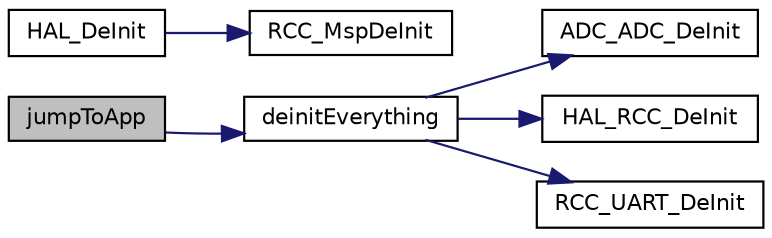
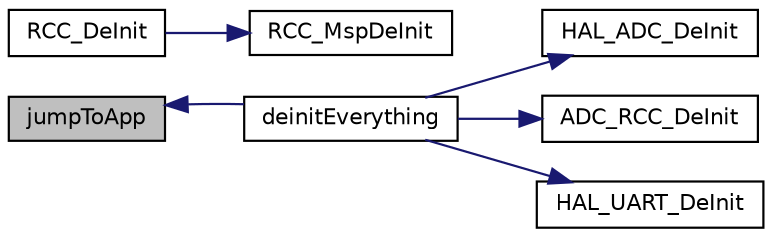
node "HAL_DeInit": label "HAL_DeInit" -> "RCC_DeInit"
node "ADC_ADC_DeInit": label "ADC_ADC_DeInit" -> "HAL_ADC_DeInit"
node "HAL_RCC_DeInit": label "HAL_RCC_DeInit" -> "ADC_RCC_DeInit"
edge "jumpToApp" -> "deinitEverything": reversed
node "RCC_UART_DeInit": label "RCC_UART_DeInit" -> "HAL_UART_DeInit"
